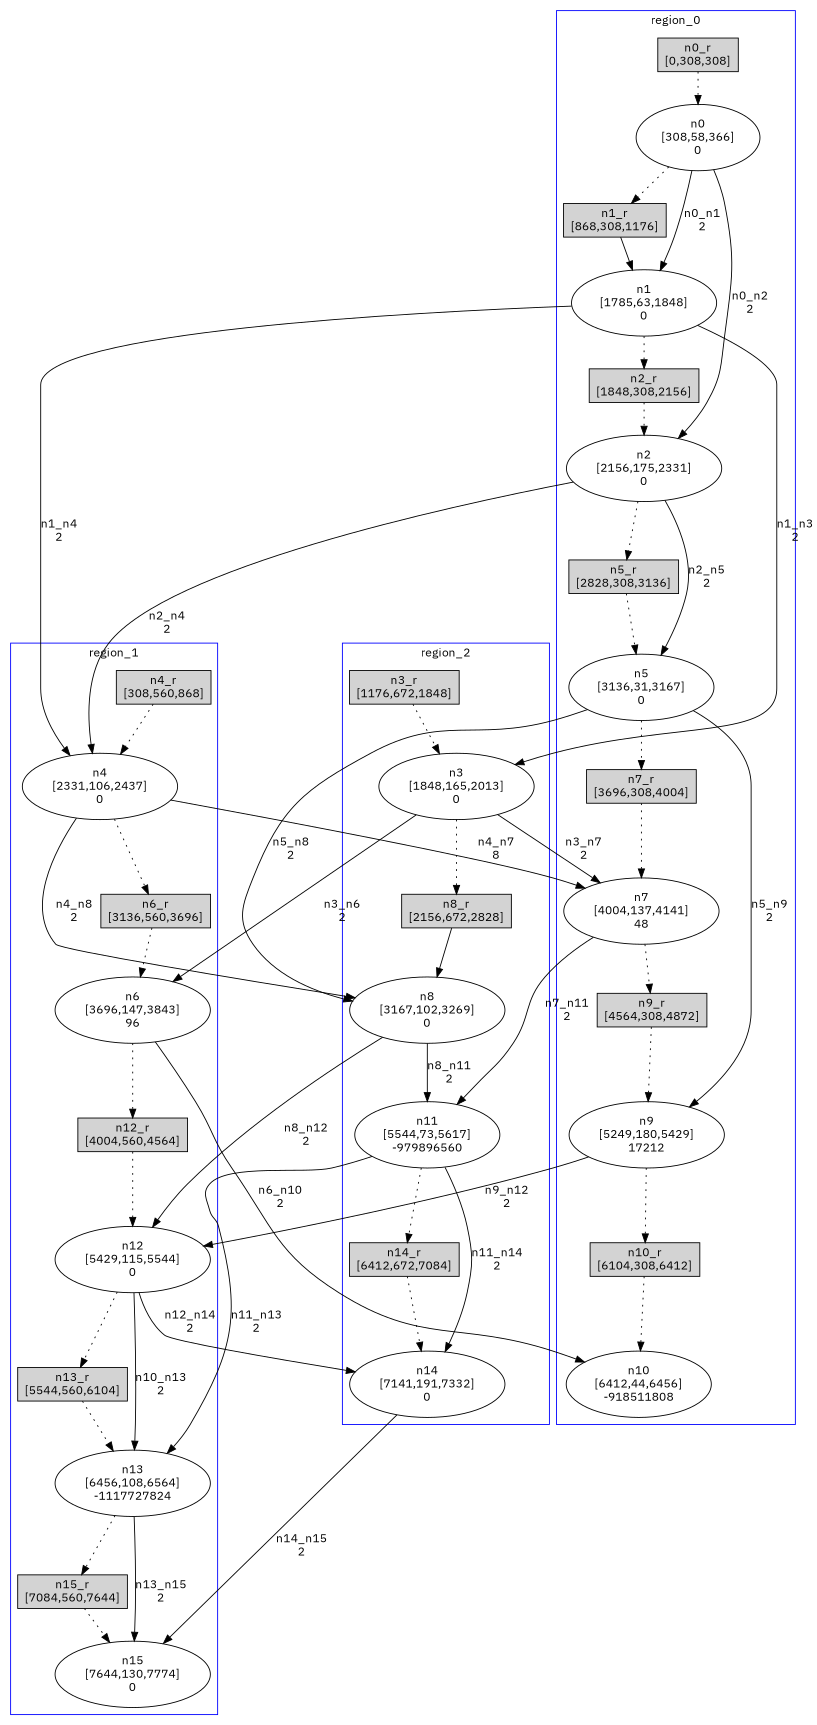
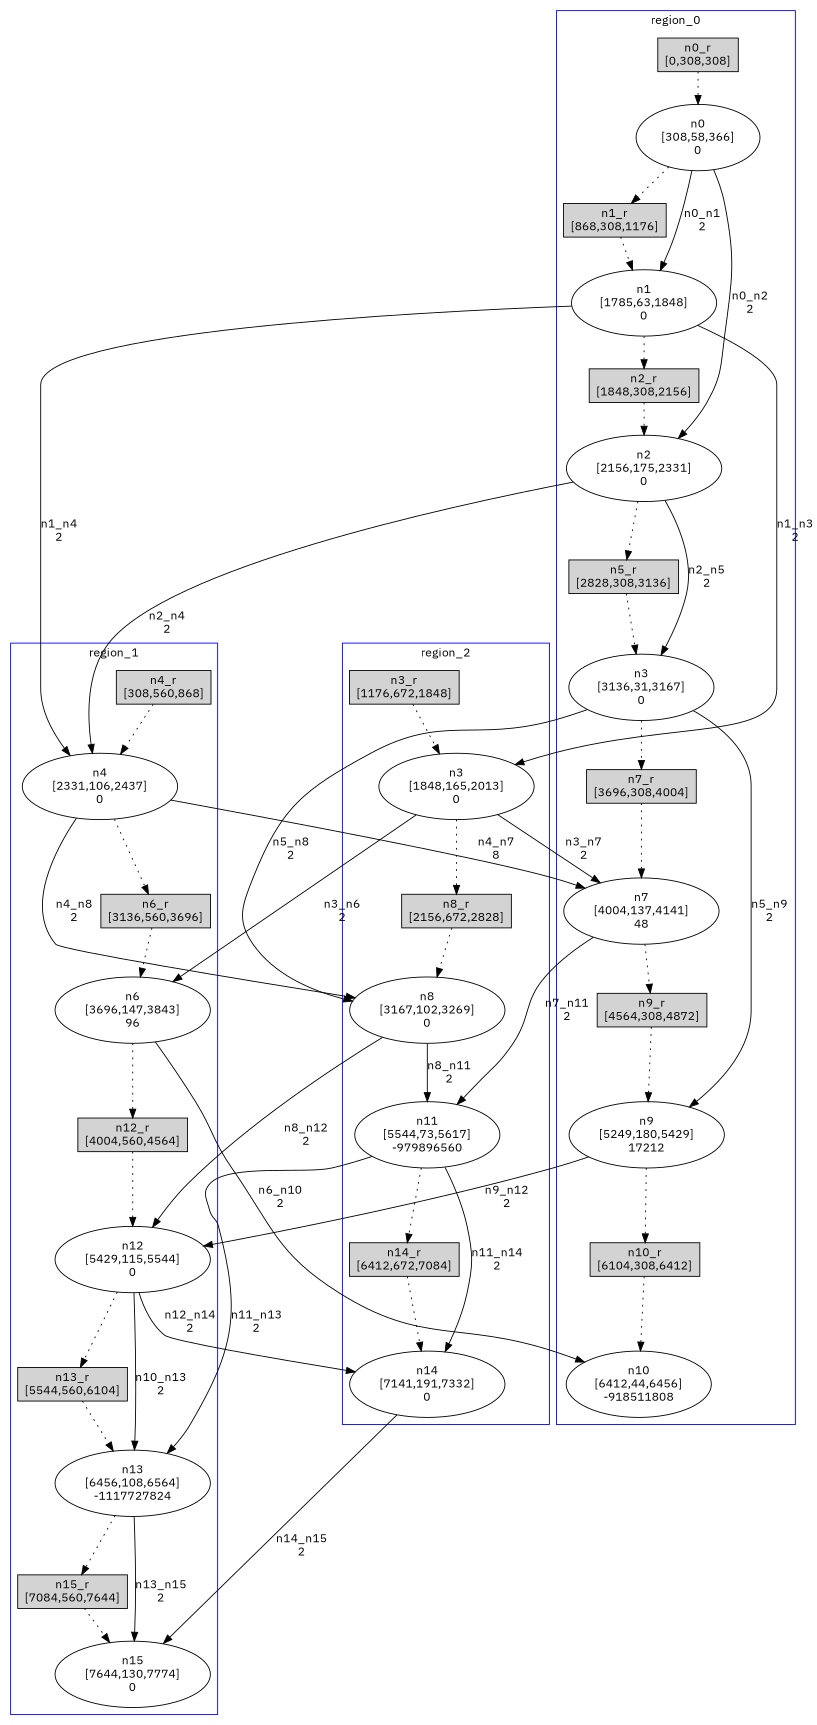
edge "n1_r [868,308,1176]" -> "n1 [1785,63,1848] 0": style solid -> dotted
node "n5 [3136,31,3167] 0": label "n5 [3136,31,3167] 0" -> "n3 [3136,31,3167] 0"
edge "n8_r [2156,672,2828]" -> "n8 [3167,102,3269] 0": style solid -> dotted
